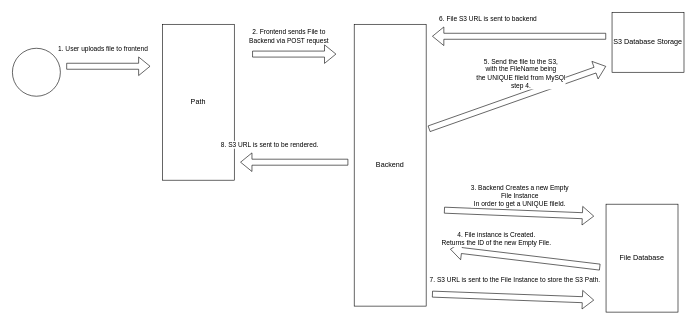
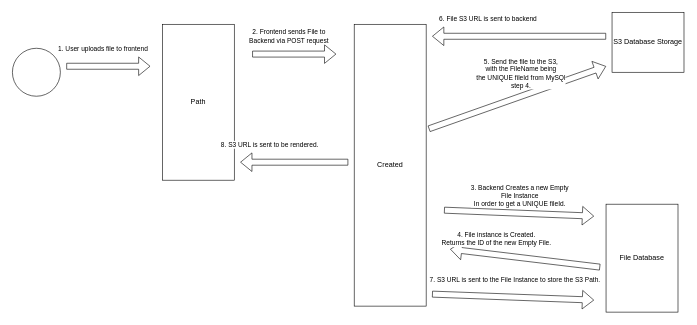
node "Backend": label "Backend" -> "Created"
